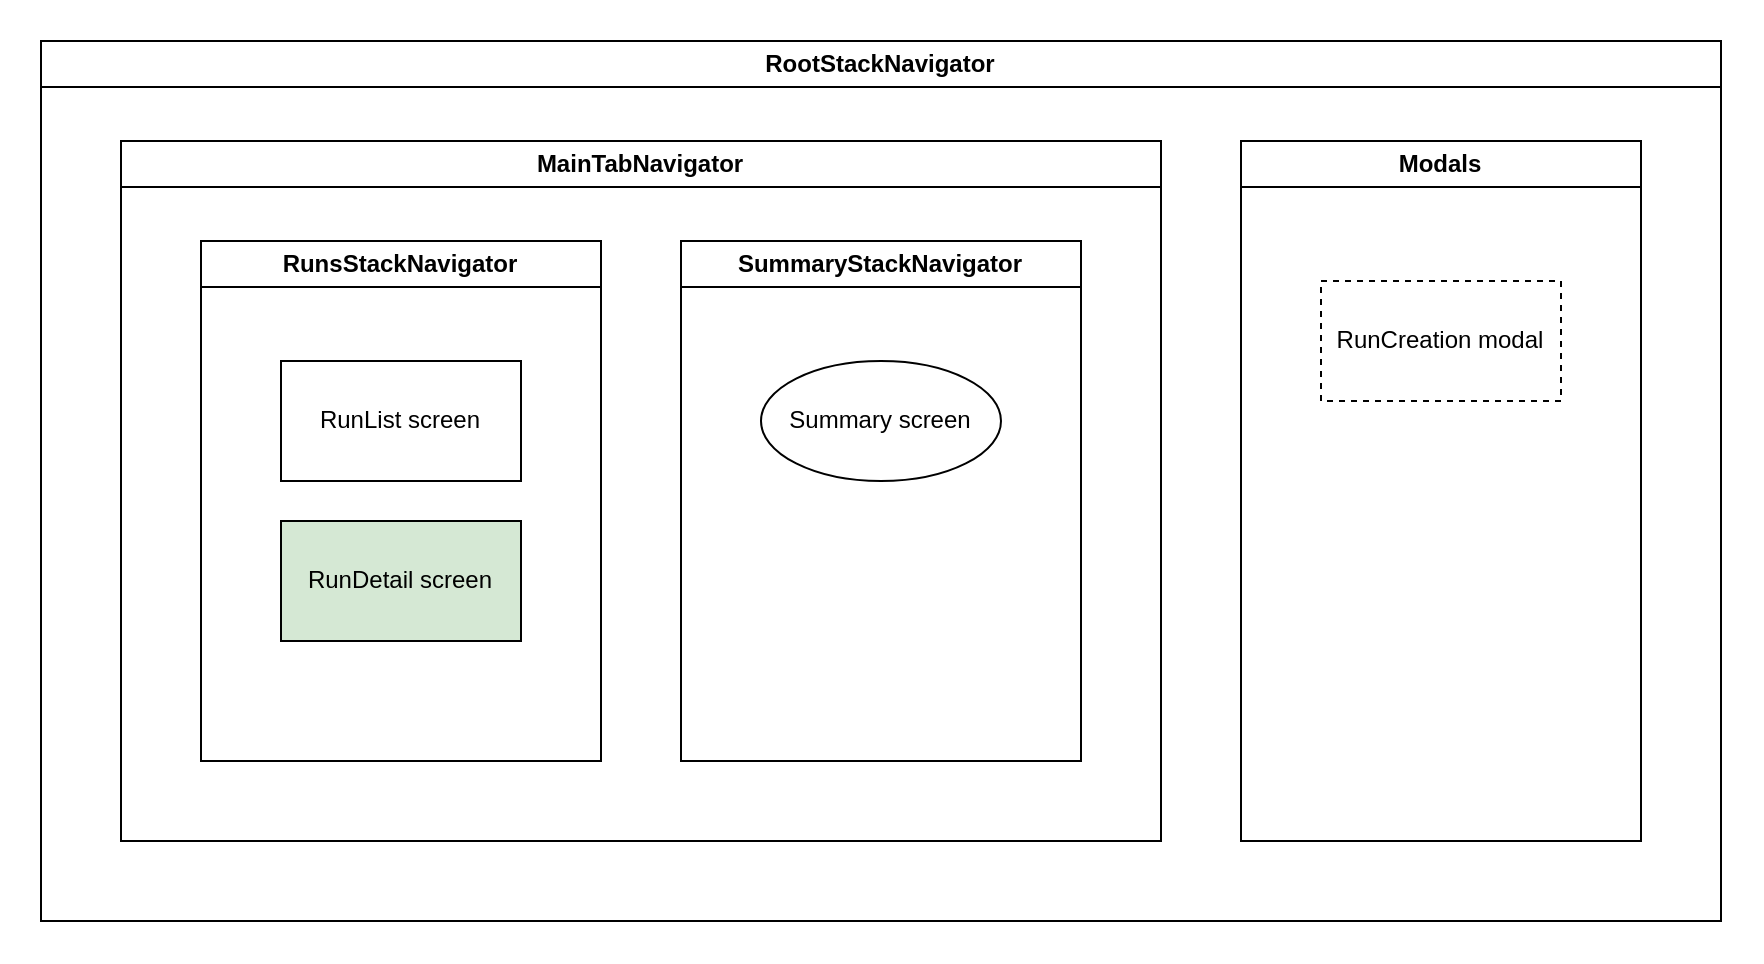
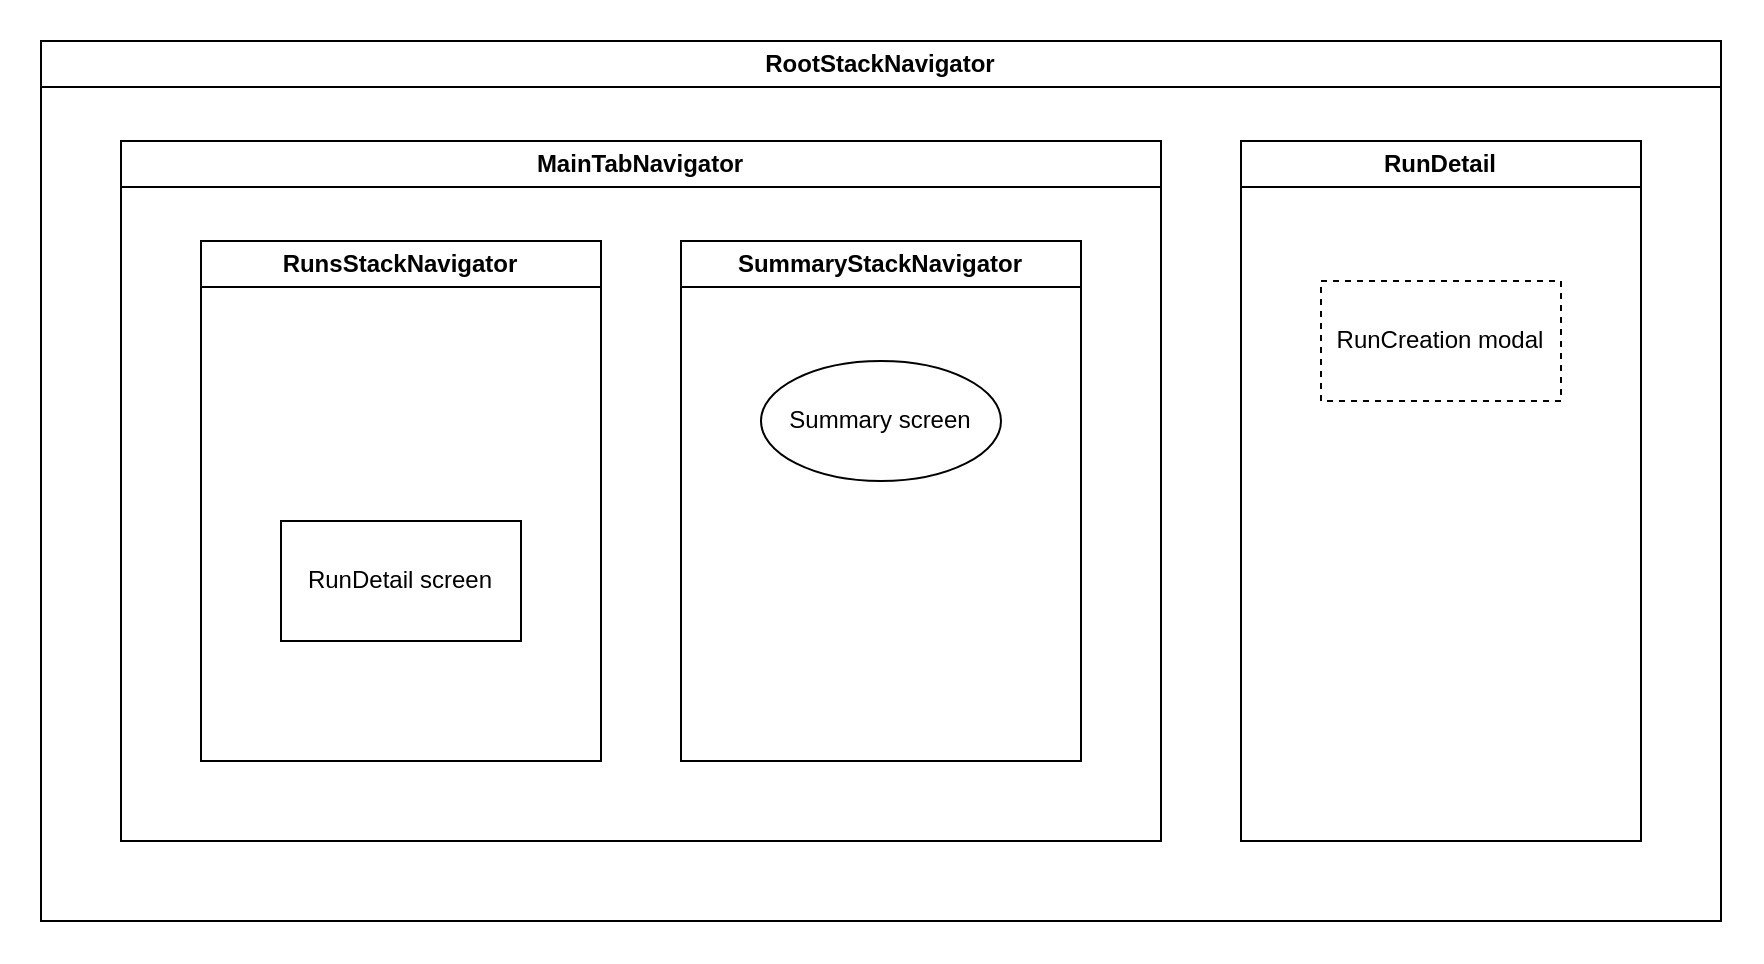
node "Modals": label "Modals" -> "RunDetail"
node "RunList screen": removed
node "RunDetail screen": fillcolor #d5e8d4 -> #ffffff
